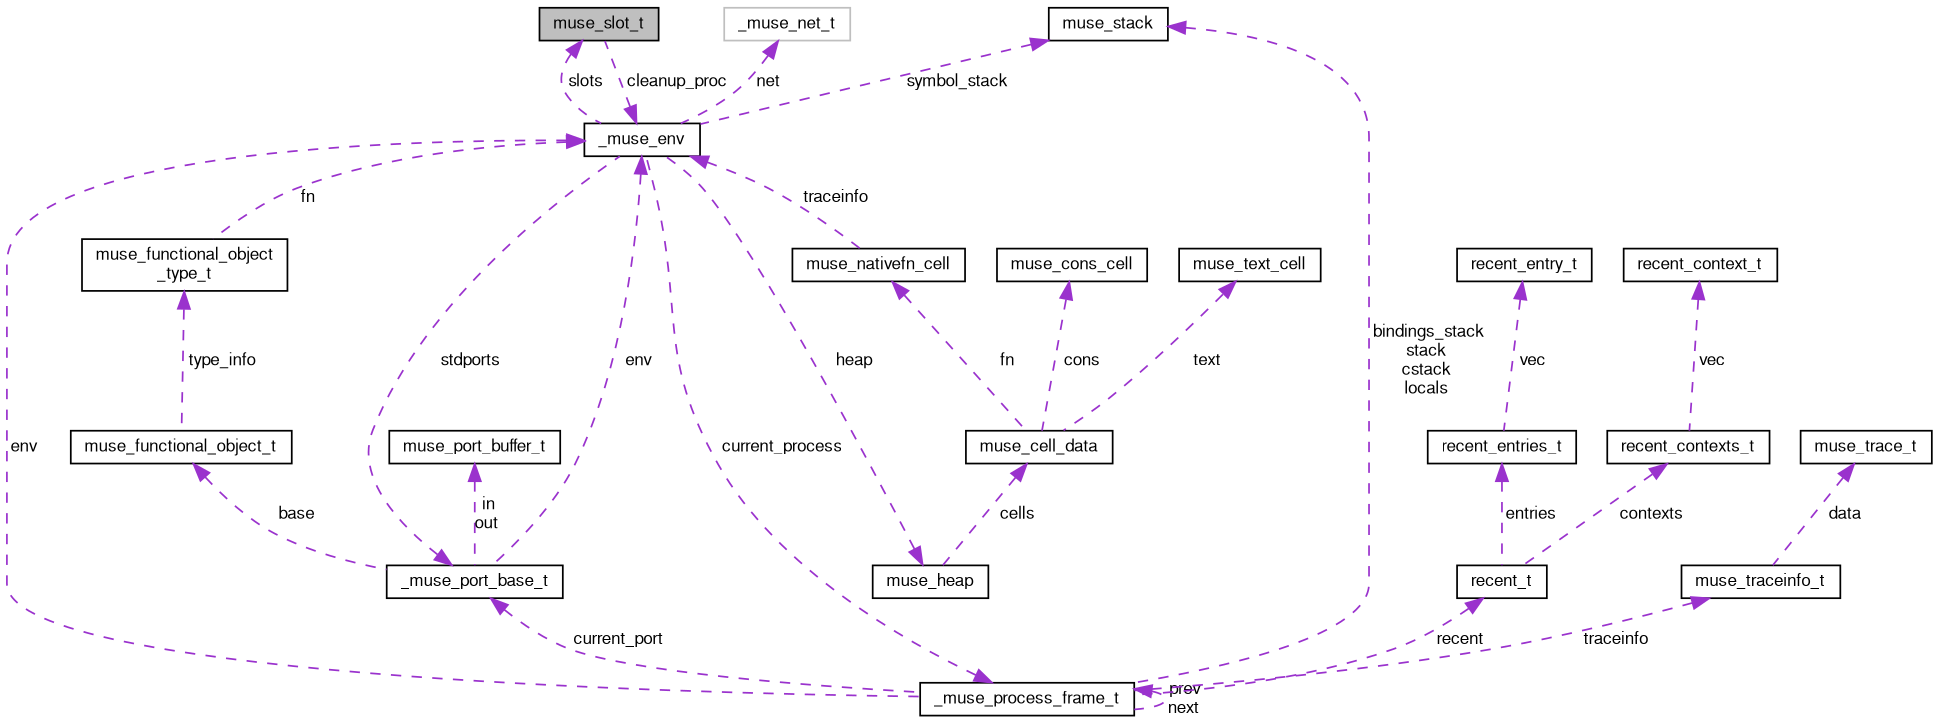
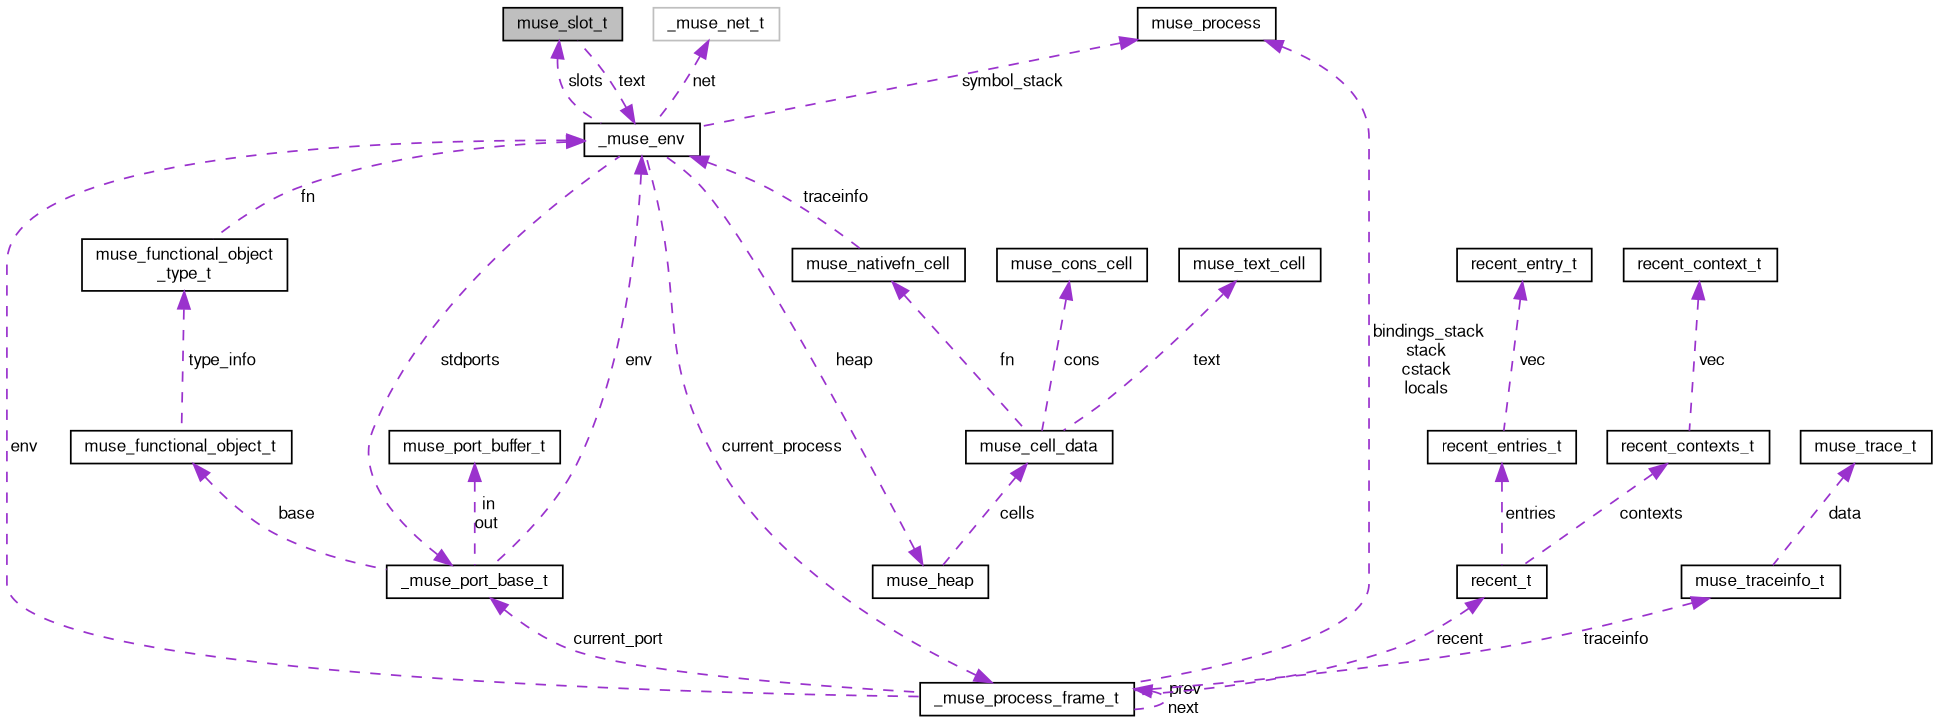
node "muse_stack": label "muse_stack" -> "muse_process"
edge "muse_slot_t" -> "_muse_env": label " cleanup_proc" -> " text"
